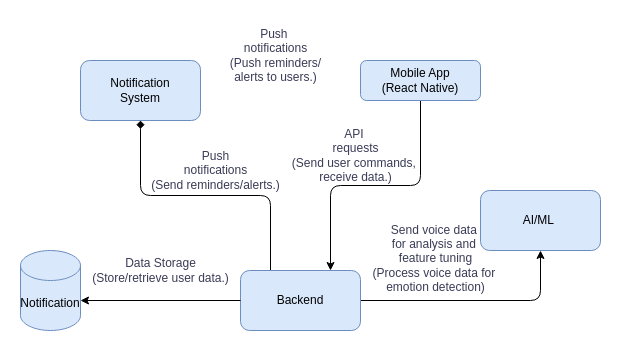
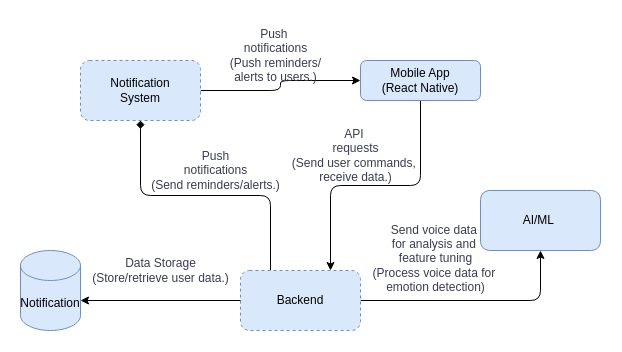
edge "Notification System" -> "Mobile App (React Native)": added
node "Notification System": style solid -> dashed
node "Backend": style solid -> dashed
